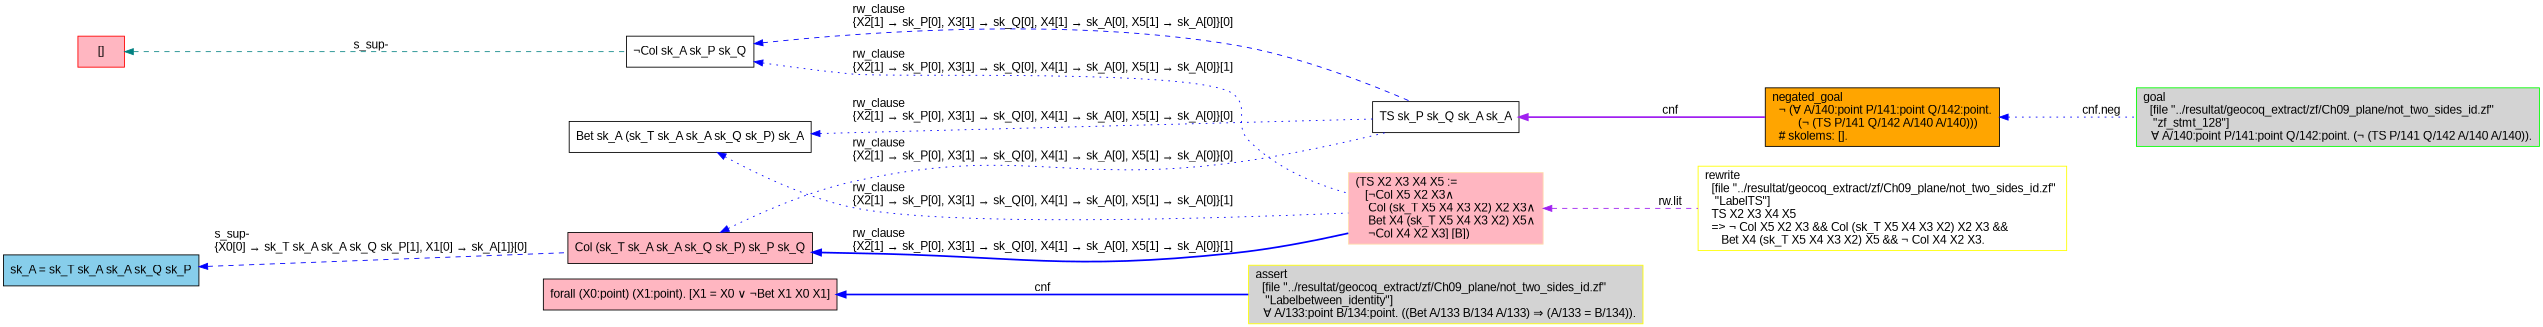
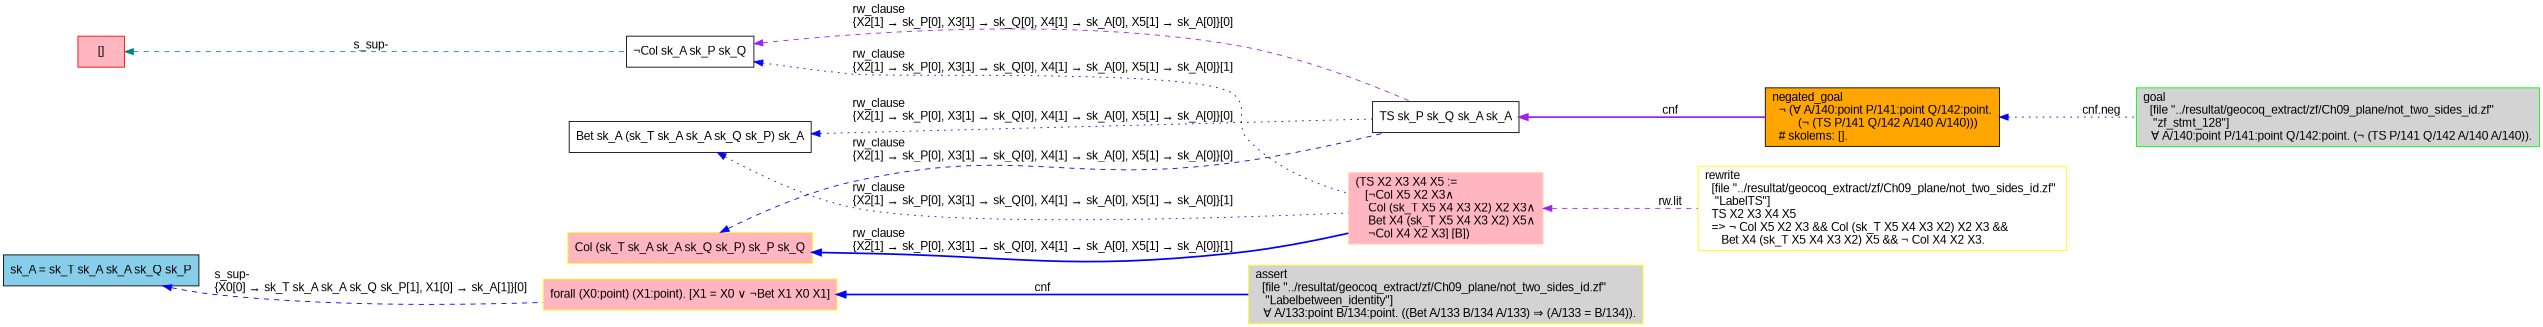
edge "TS sk_P sk_Q sk_A sk_A" -> "¬Col sk_A sk_P sk_Q": color blue -> purple
edge "TS sk_P sk_Q sk_A sk_A" -> "Col (sk_T sk_A sk_A sk_Q sk_P) sk_P sk_Q": style dotted -> dashed
node "Col (sk_T sk_A sk_A sk_Q sk_P) sk_P sk_Q": color black -> yellow
edge "Col (sk_T sk_A sk_A sk_Q sk_P) sk_P sk_Q" -> "sk_A = sk_T sk_A sk_A sk_Q sk_P": now "forall (X0:point) (X1:point). [X1 = X0 ∨ ¬Bet X1 X0 X1]" -> "sk_A = sk_T sk_A sk_A sk_Q sk_P"
node "forall (X0:point) (X1:point). [X1 = X0 ∨ ¬Bet X1 X0 X1]": color black -> yellow
